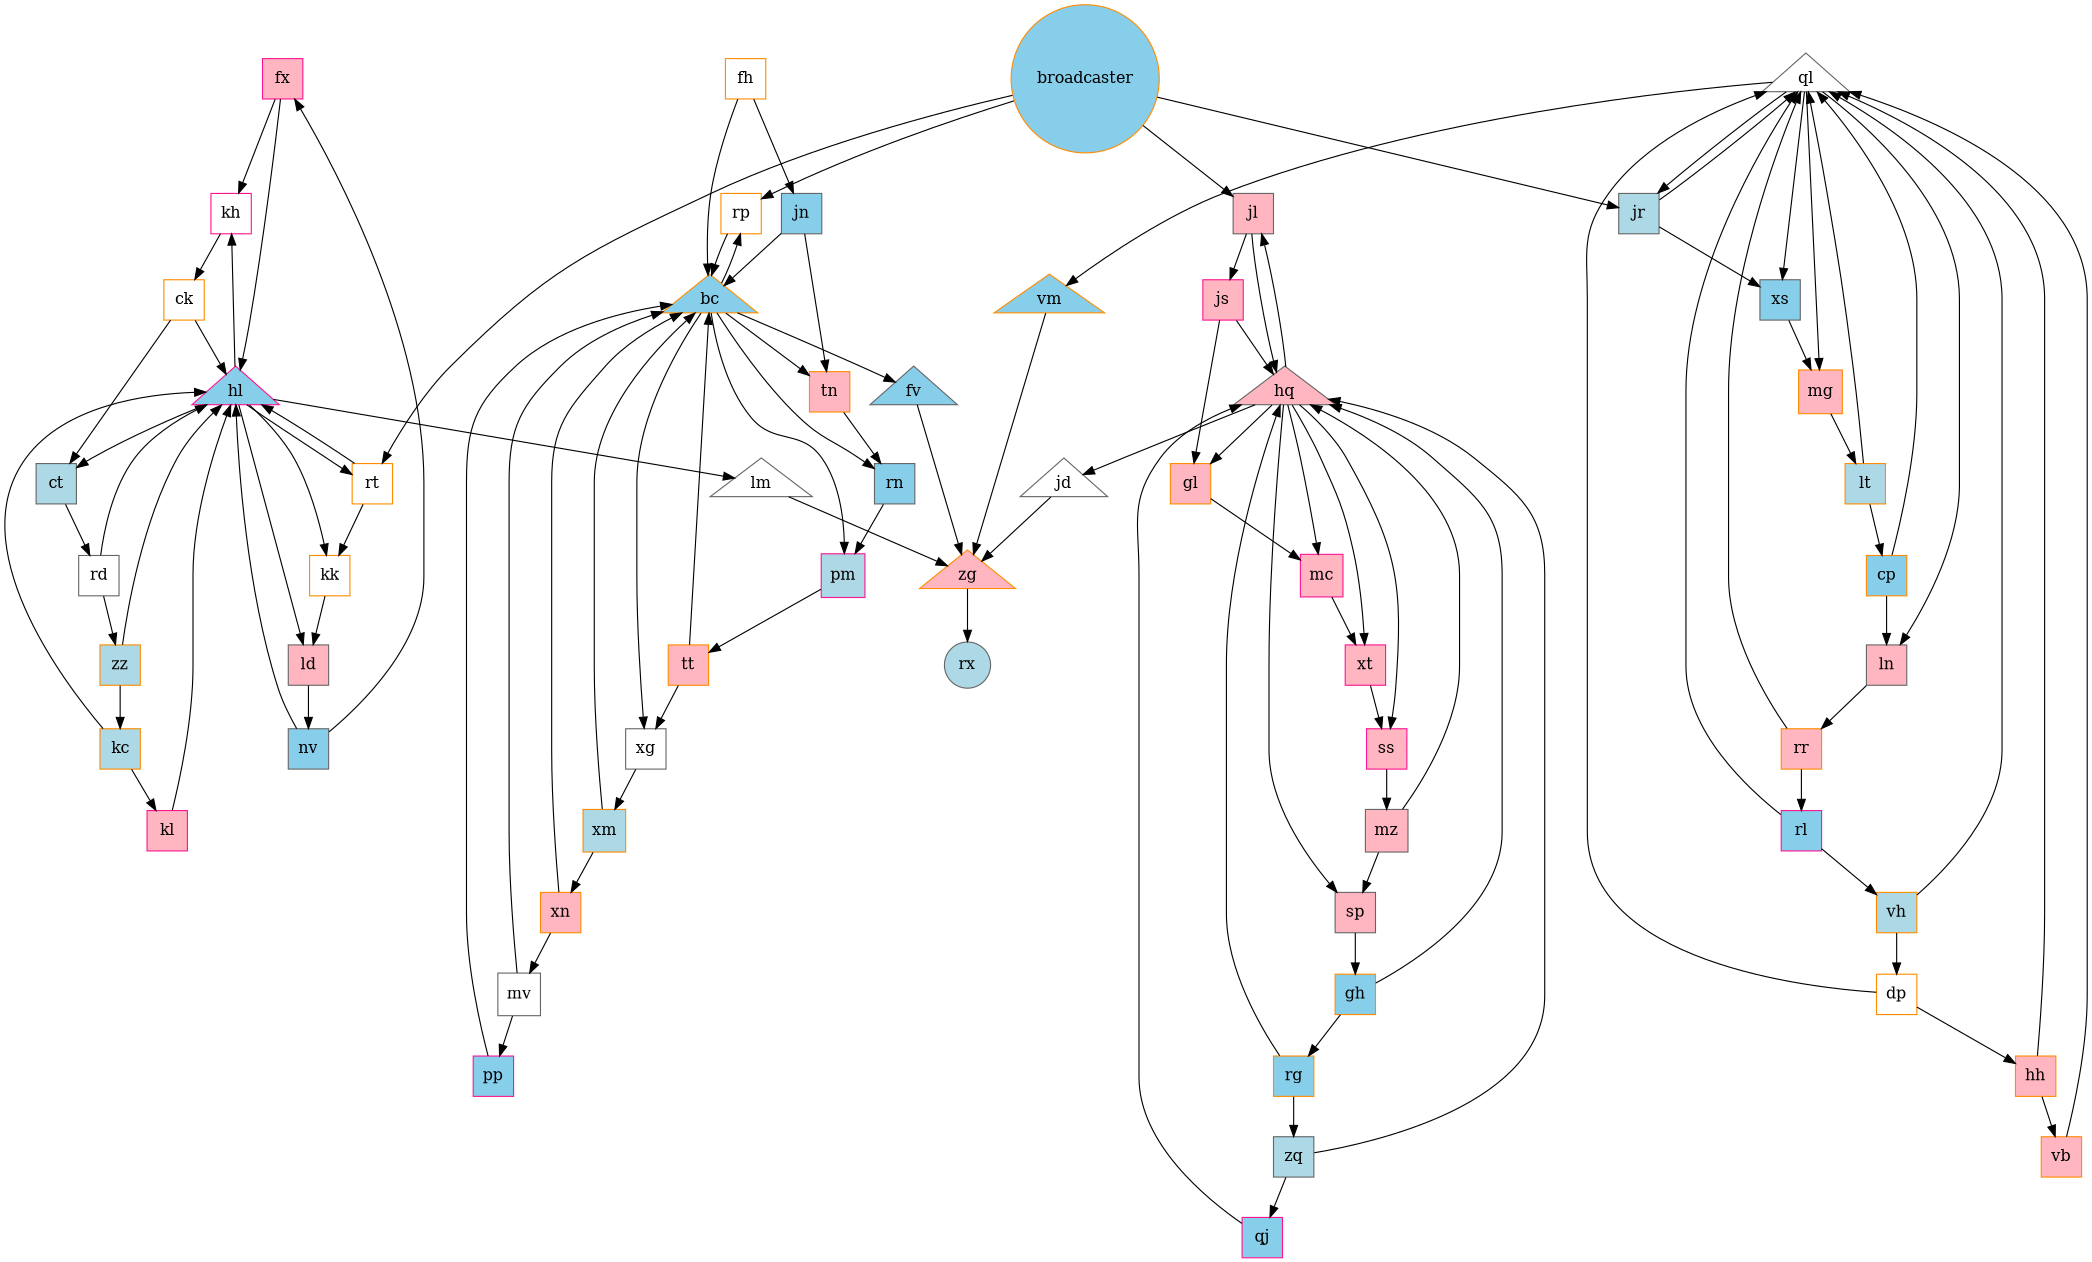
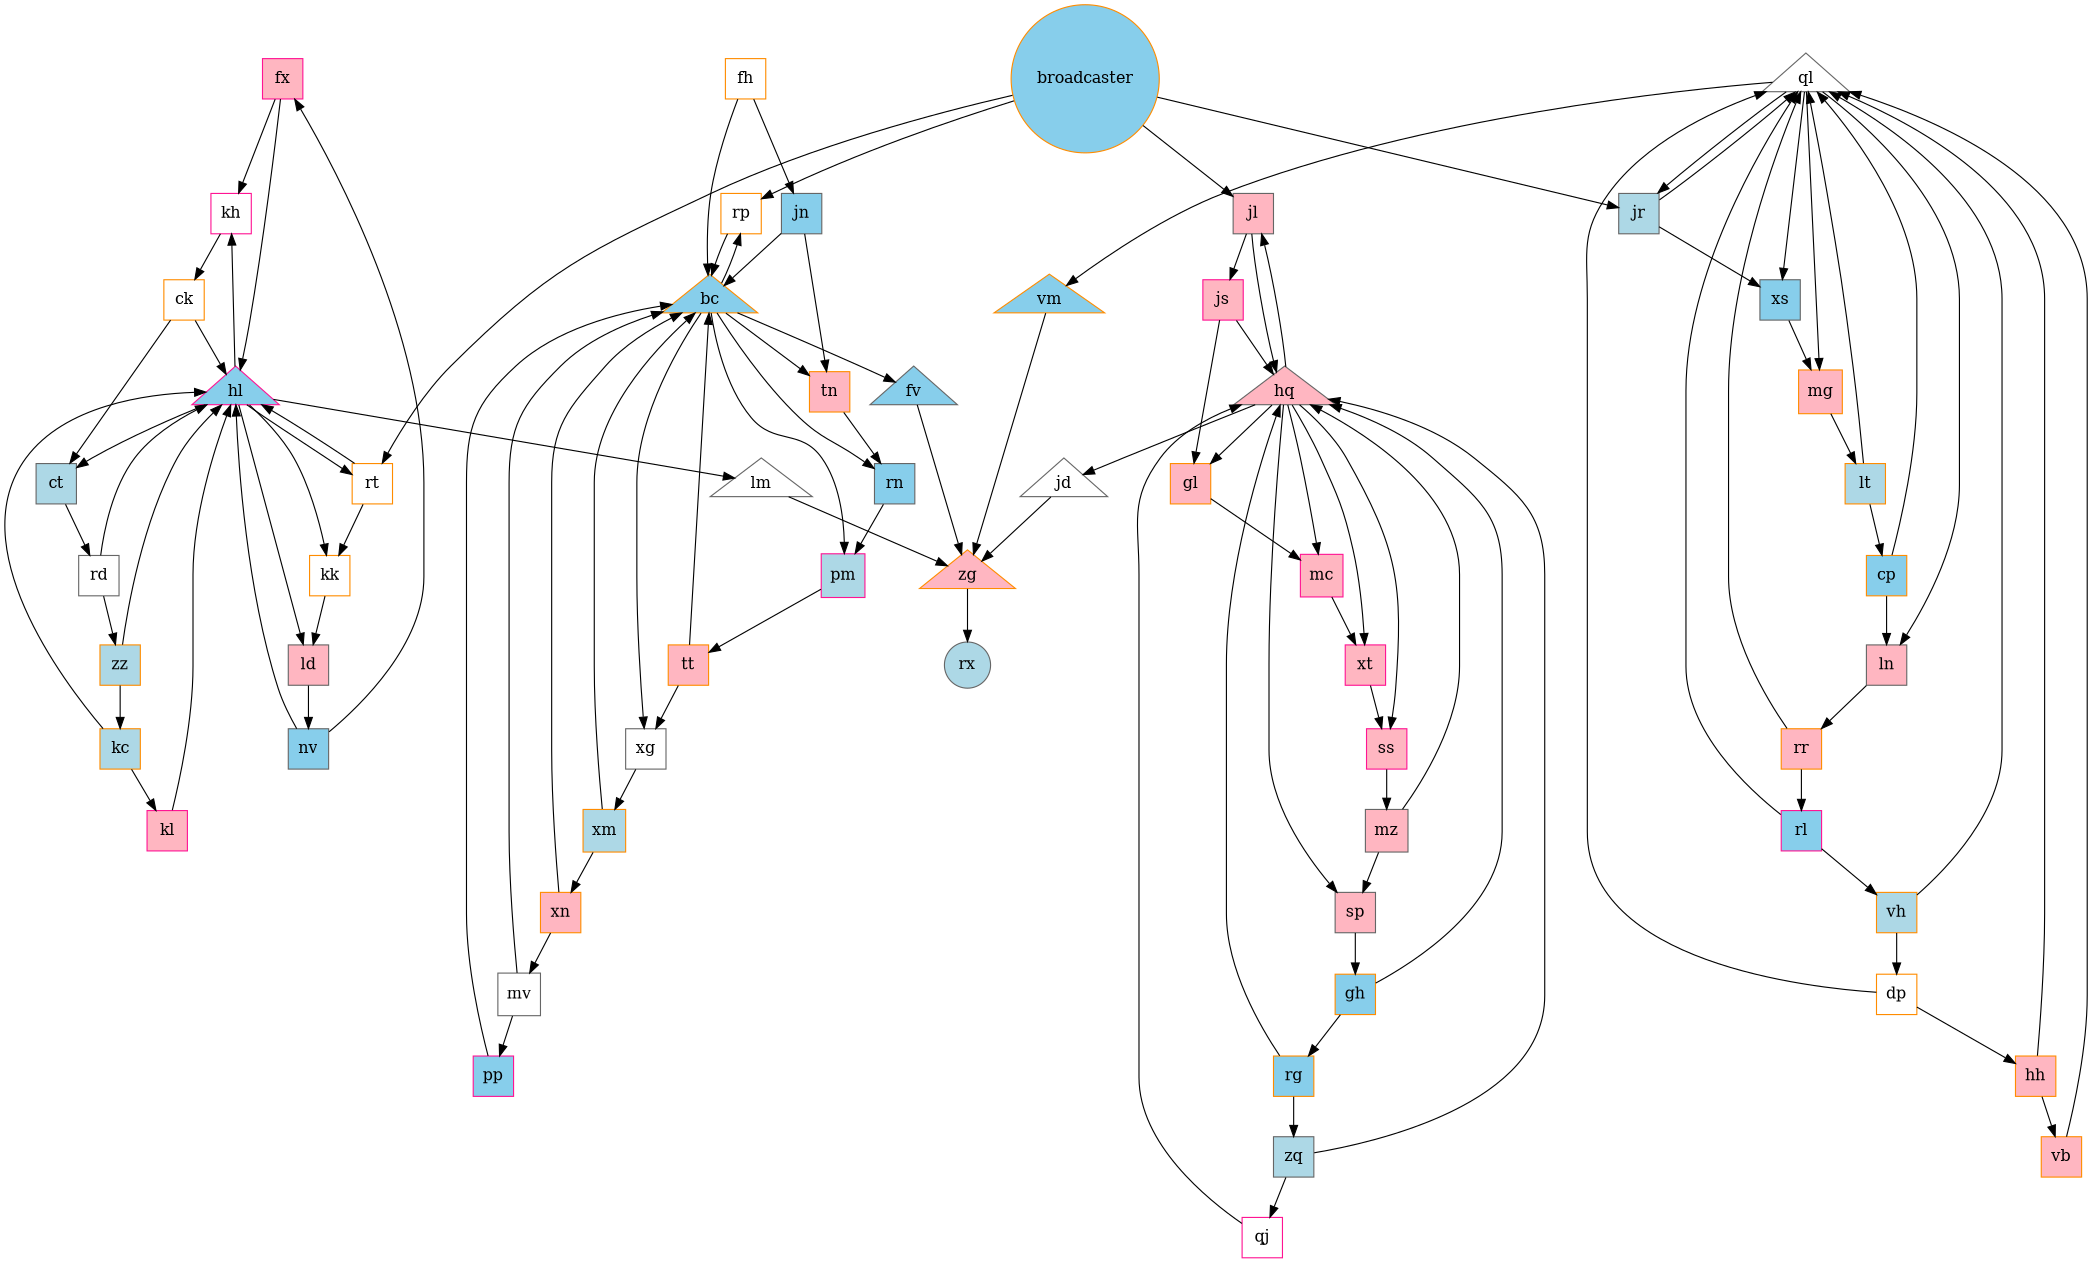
node "qj": fillcolor skyblue -> white
